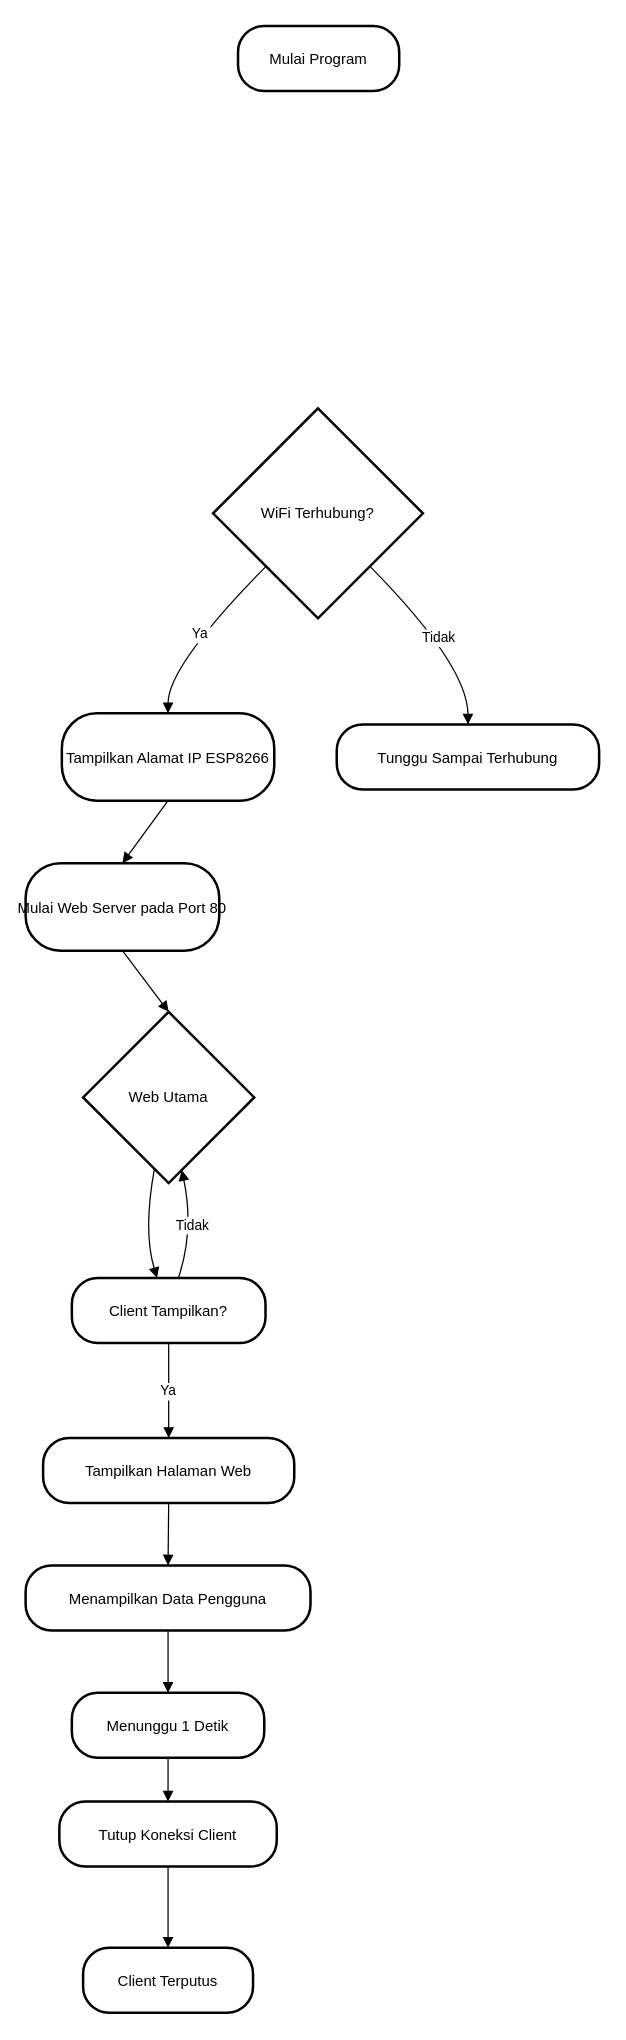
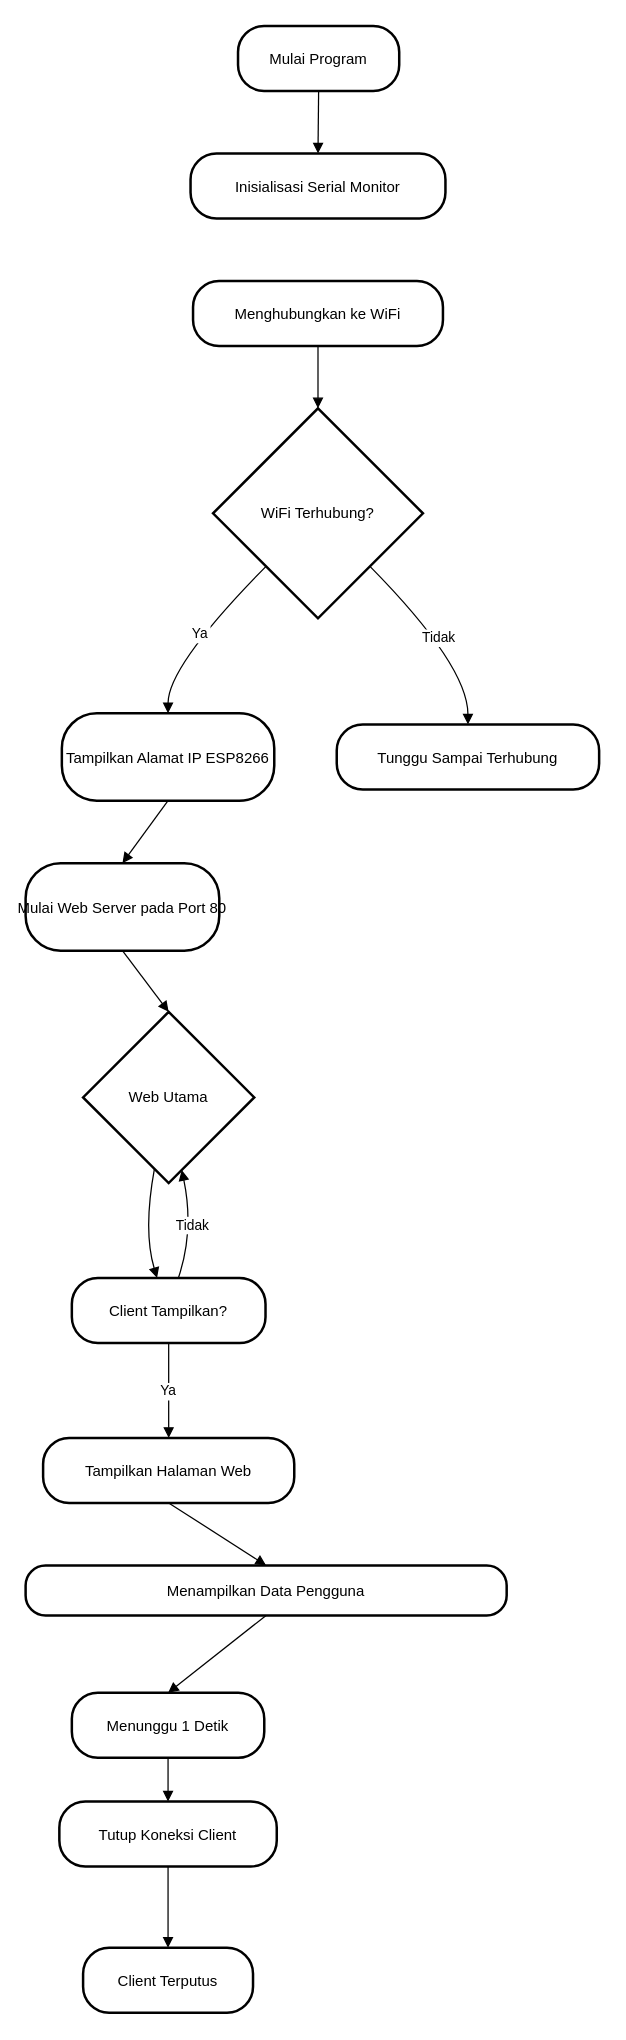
edge "Mulai Program" -> "Inisialisasi Serial Monitor": added
node "Inisialisasi Serial Monitor": added
node "Menghubungkan ke WiFi": added
edge "Menghubungkan ke WiFi" -> "WiFi Terhubung?": added
node "Menampilkan Data Pengguna": size 285x65 -> 481x50
